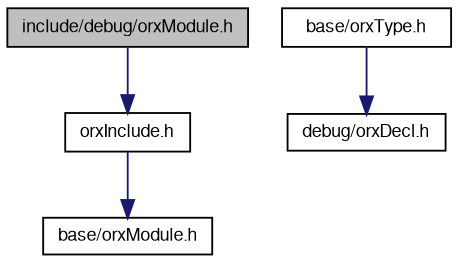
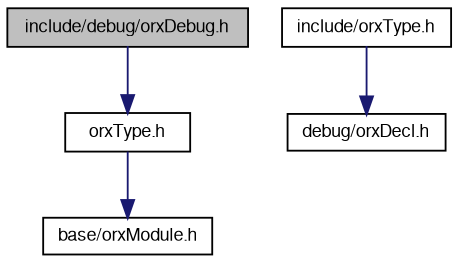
node "include/debug/orxModule.h": label "include/debug/orxModule.h" -> "include/debug/orxDebug.h"
node "base/orxType.h": label "base/orxType.h" -> "include/orxType.h"
node "orxInclude.h": label "orxInclude.h" -> "orxType.h"
